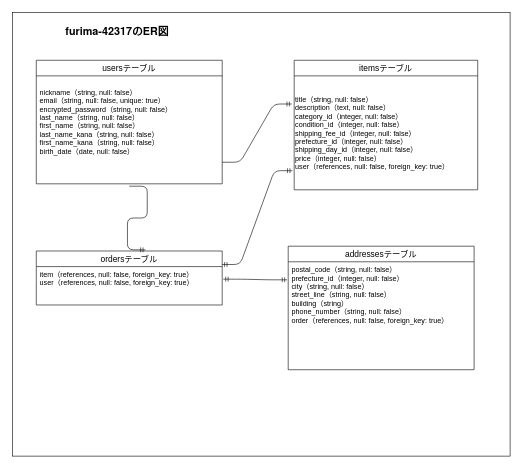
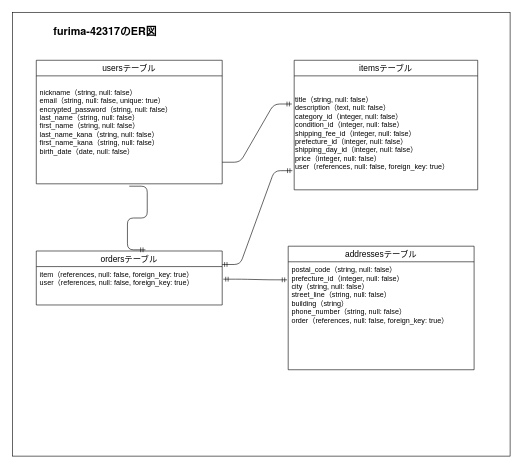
node "furima-42317のER図": moved (117, 30) -> (105, 30)
